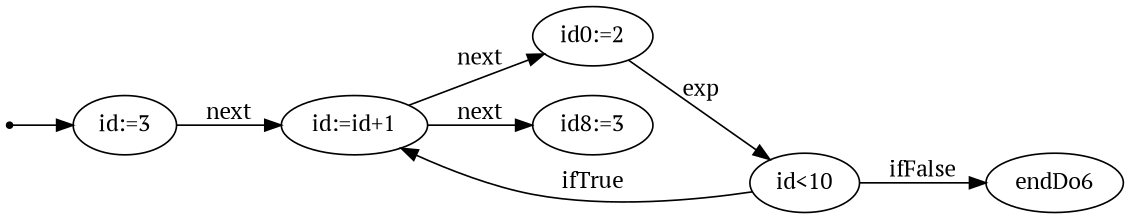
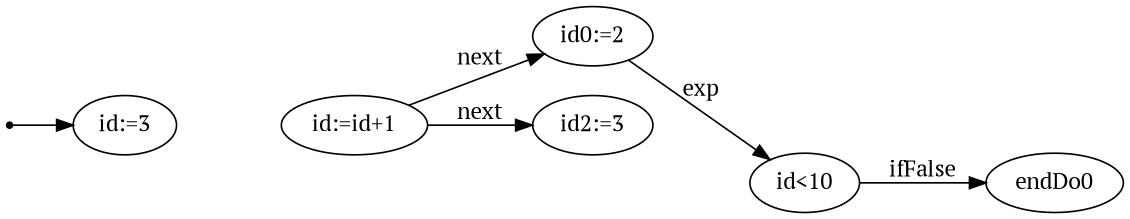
edge "id:=3" -> "id:=id+1": removed, label "next"
node "id8:=3": label "id8:=3" -> "id2:=3"
node "endDo6": label "endDo6" -> "endDo0"
edge "id<10" -> "id:=id+1": removed, label "ifTrue"
